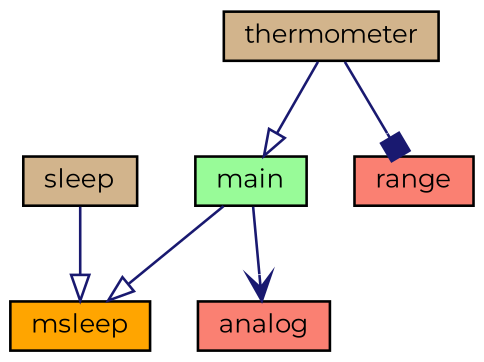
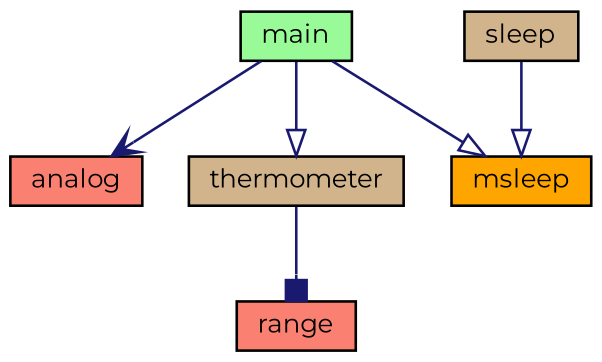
edge "thermometer" -> "main": reversed
